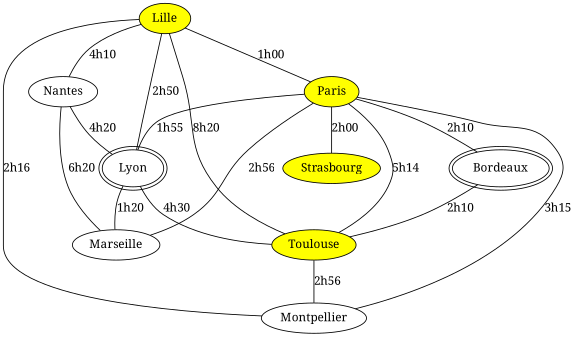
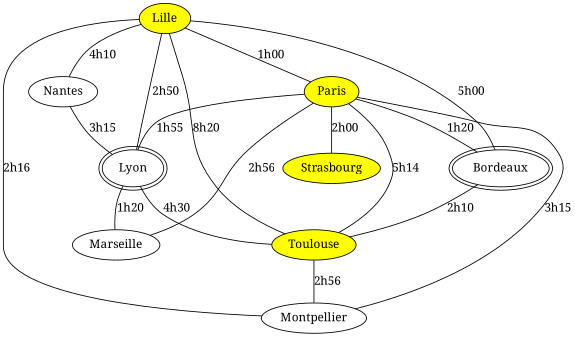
edge "Lille" -- "Bordeaux": added, label "5h00"
edge "Nantes" -- "Lyon": label "4h20" -> "3h15"
edge "Paris" -- "Bordeaux": label "2h10" -> "1h20"
edge "Nantes" -- "Marseille": removed, label "6h20"
